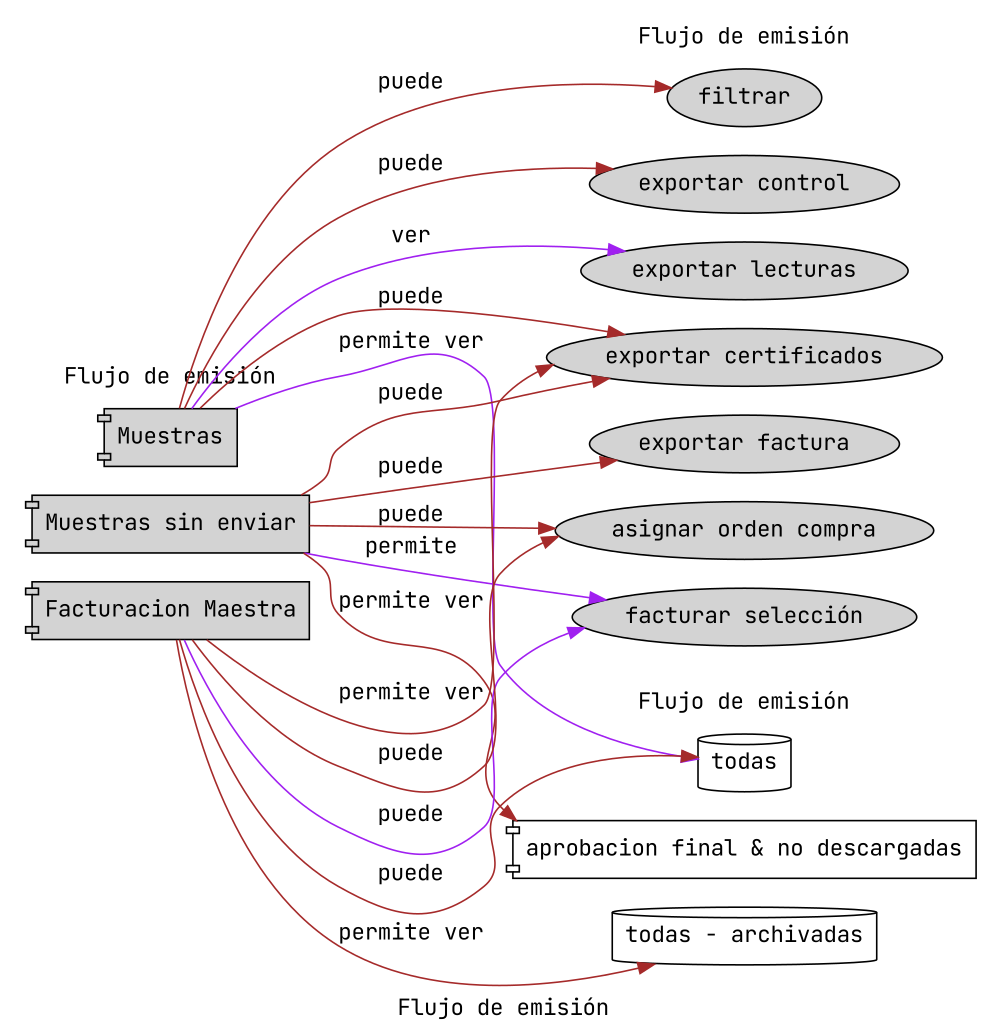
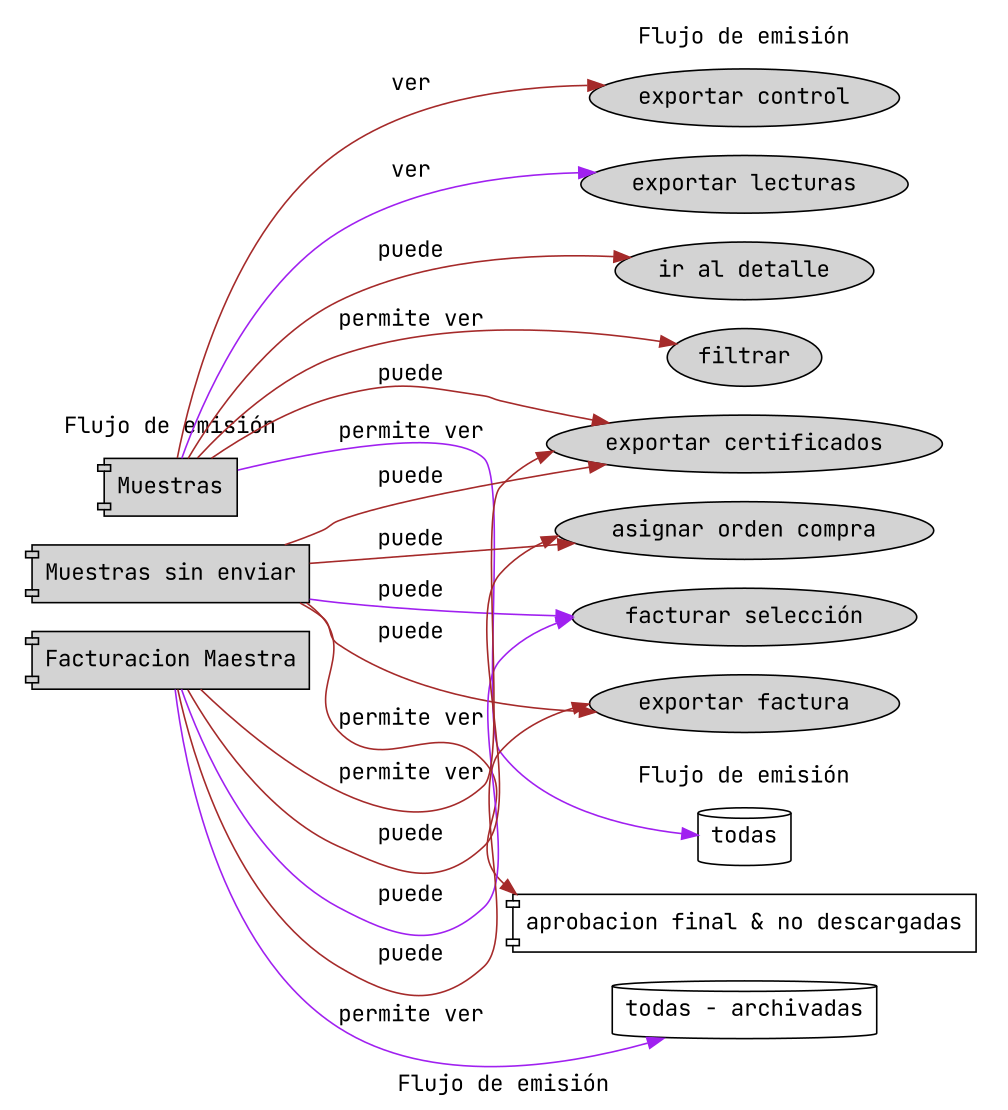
edge "Muestras" -> "filtrar": label "puede" -> "permite ver"
edge "Muestras" -> "exportar control": label "puede" -> "ver"
node "ir al detalle": added
edge "Muestras sin enviar" -> "facturar selección": label "permite" -> "puede"
edge "Facturacion Maestra" -> "todas": now "Facturacion Maestra" -> "exportar factura"
edge "Facturacion Maestra" -> "todas - archivadas": color brown -> purple
